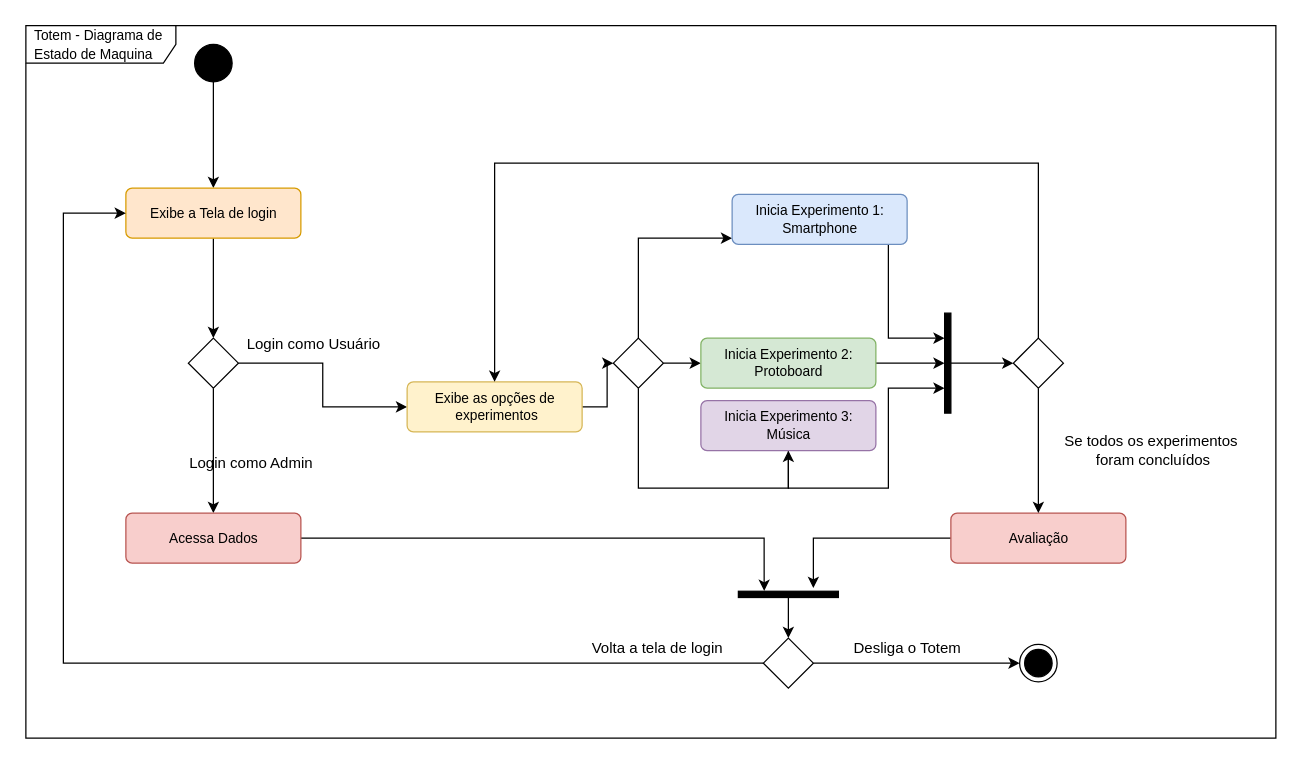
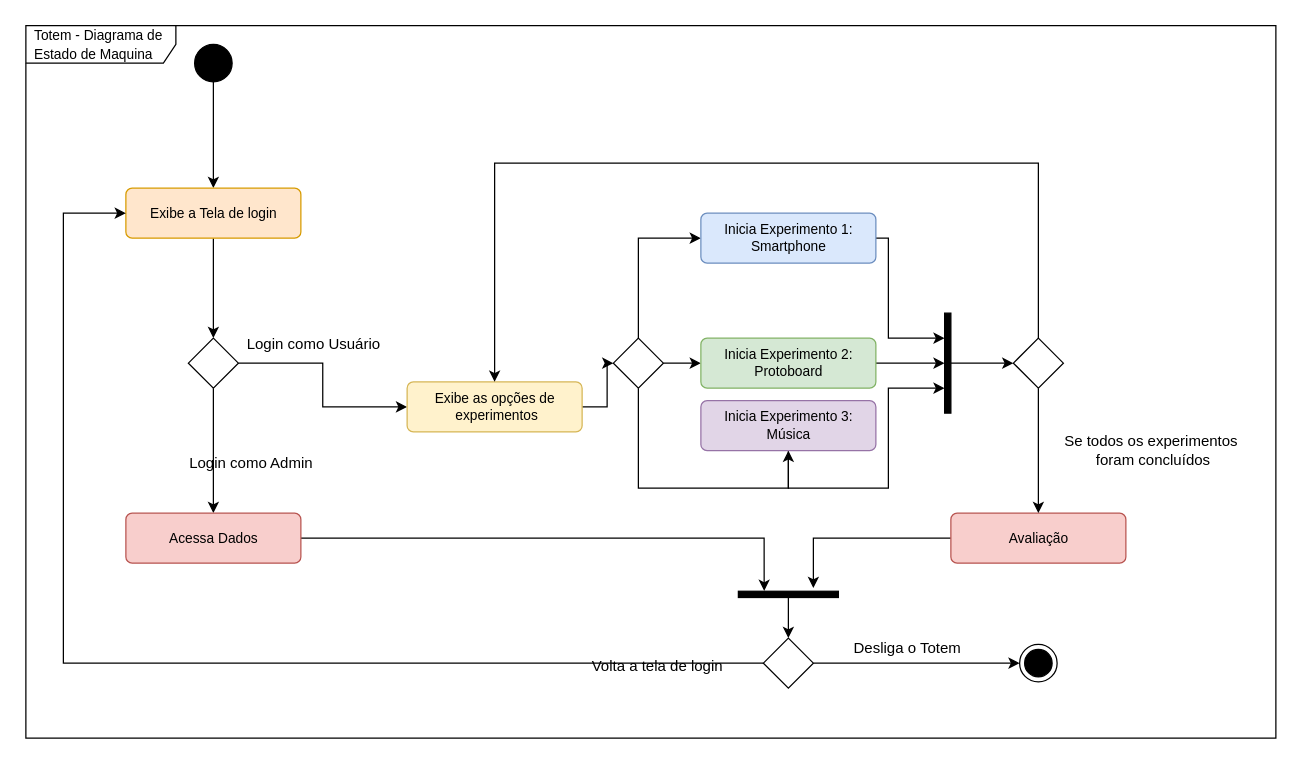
node "Inicia Experimento 1: Smartphone": moved (819, 219) -> (788, 238)
node "Volta a tela de login": moved (657, 648) -> (657, 666)
